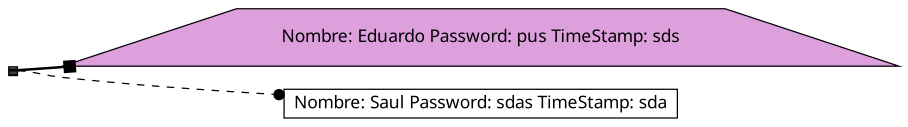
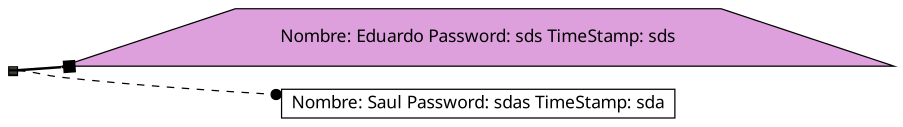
node "Nombre: Eduardo Password: pus TimeStamp: sds": label "Nombre: Eduardo Password: pus TimeStamp: sds" -> "Nombre: Eduardo Password: sds TimeStamp: sds"
